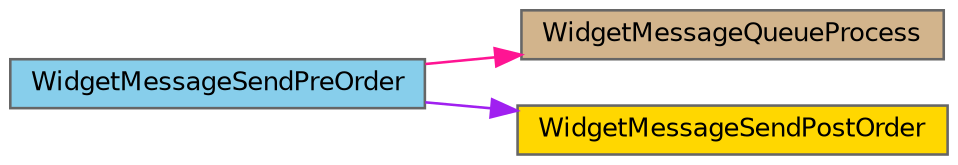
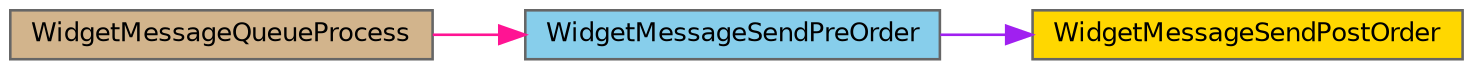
edge "WidgetMessageSendPreOrder" -> "WidgetMessageQueueProcess": reversed
